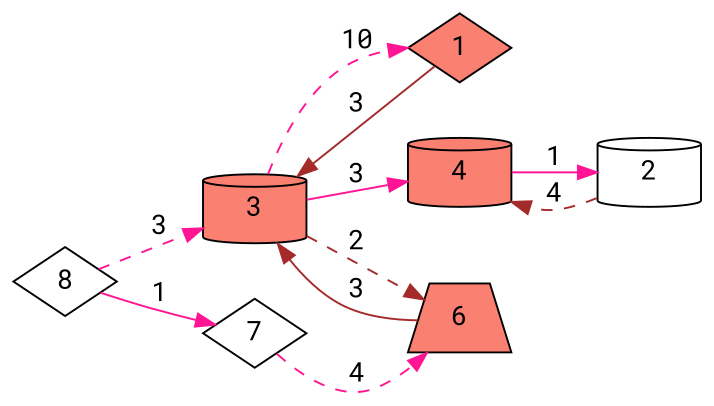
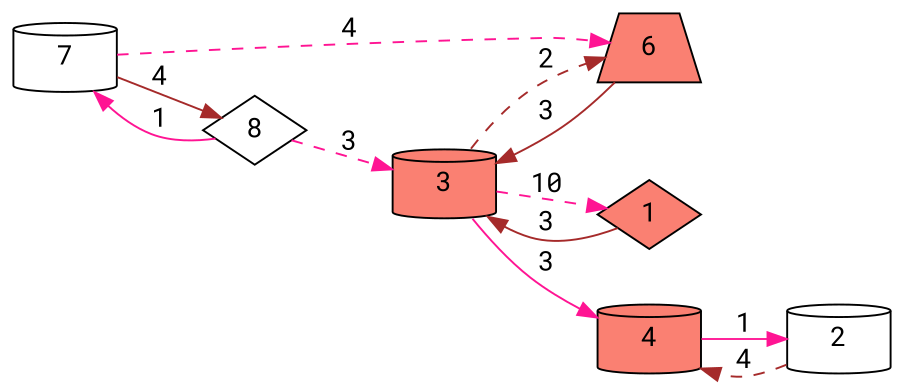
edge "7" -> "8": added, label "4"
node "7": shape diamond -> cylinder
